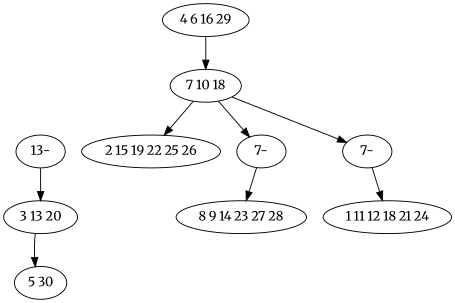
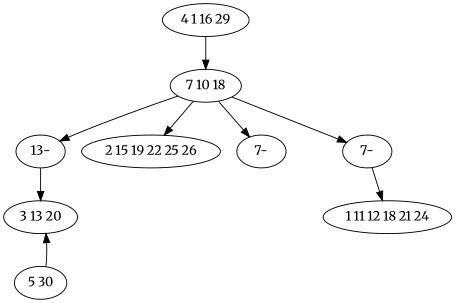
node "4 6 16 29": label "4 6 16 29" -> "4 1 16 29"
edge "7 10 18" -> "13-": added
node "8 9 14 23 27 28": removed
edge "3 13 20" -> "5 30": reversed
